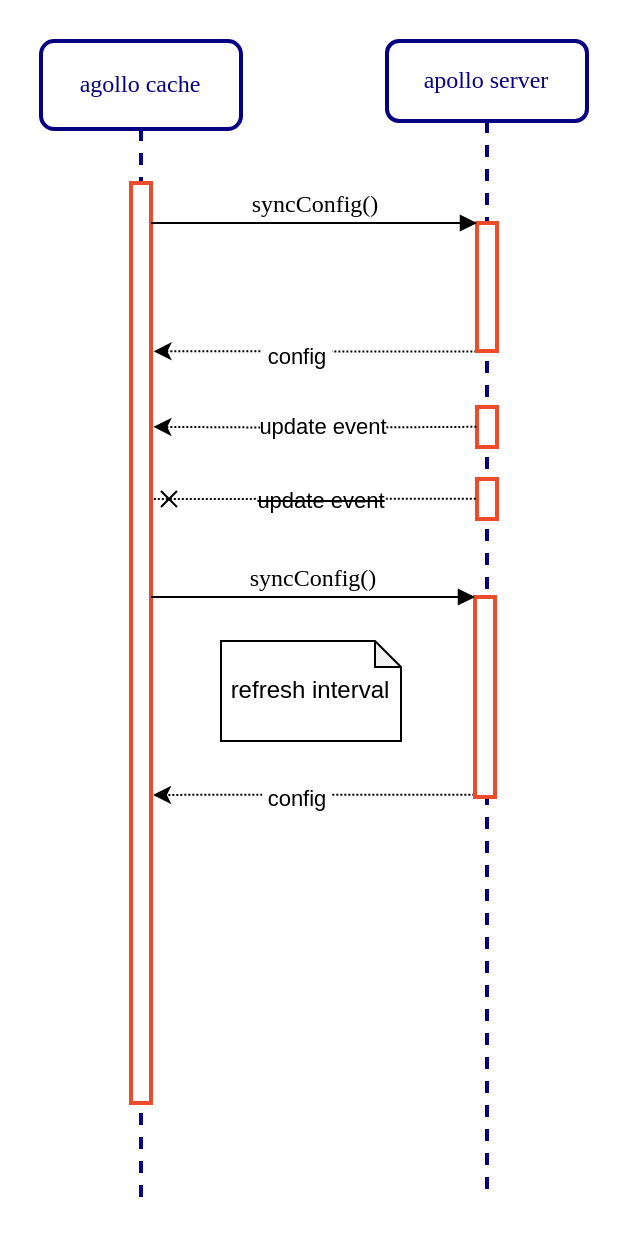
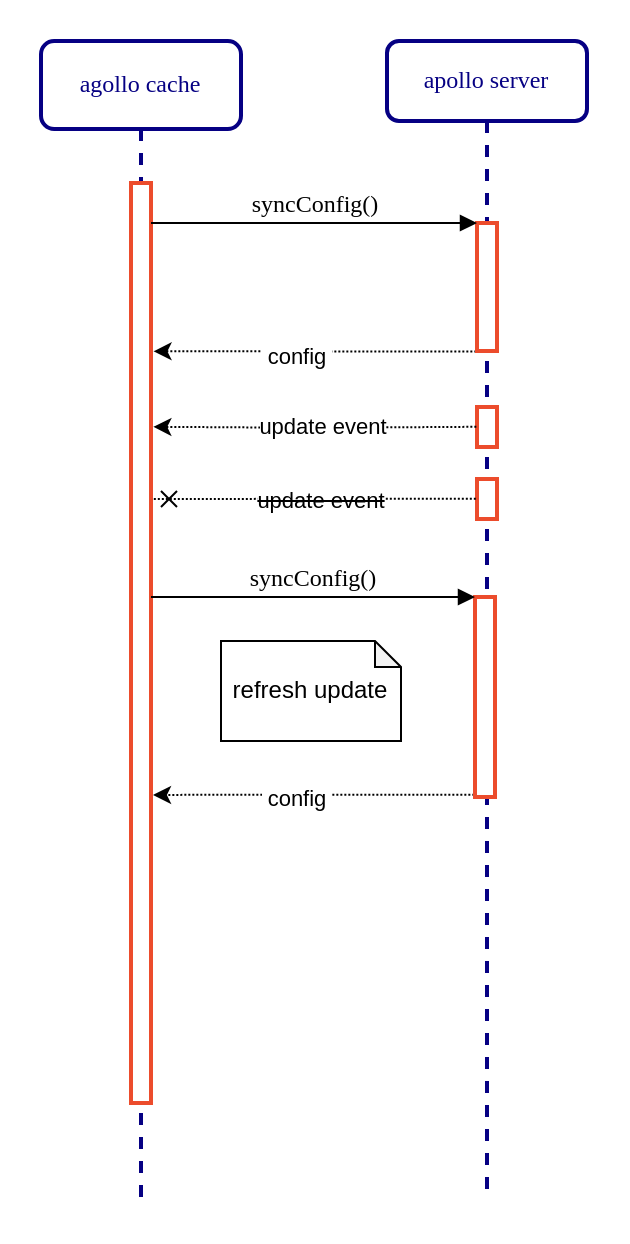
node "refresh interval": label "refresh interval" -> "refresh update"
